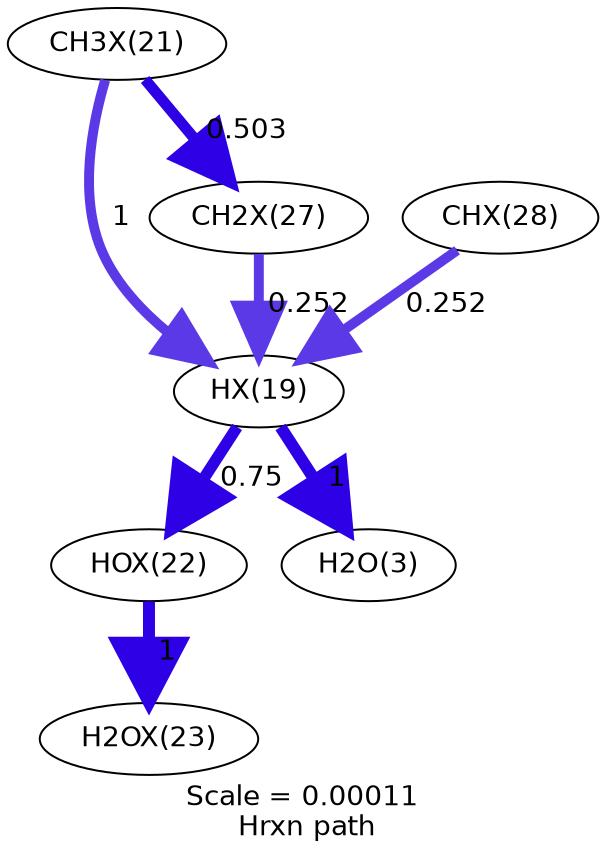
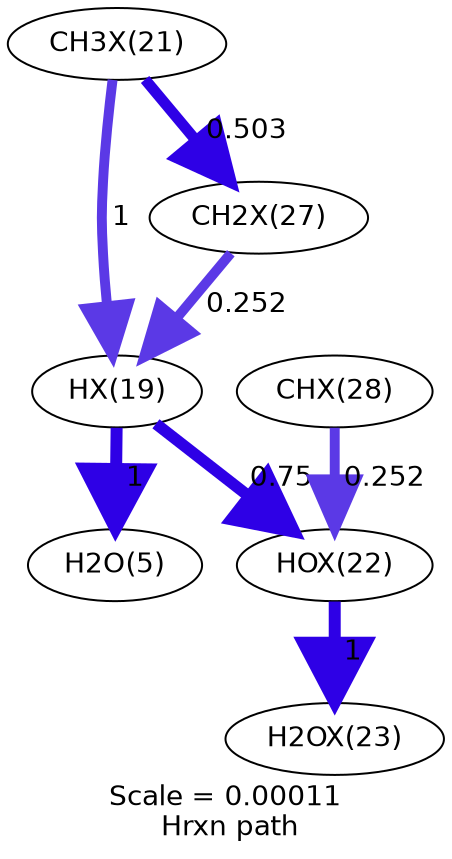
edge "CHX(28)" -> "HX(19)": now "CHX(28)" -> "HOX(22)"
node "H2O(3)": label "H2O(3)" -> "H2O(5)"
